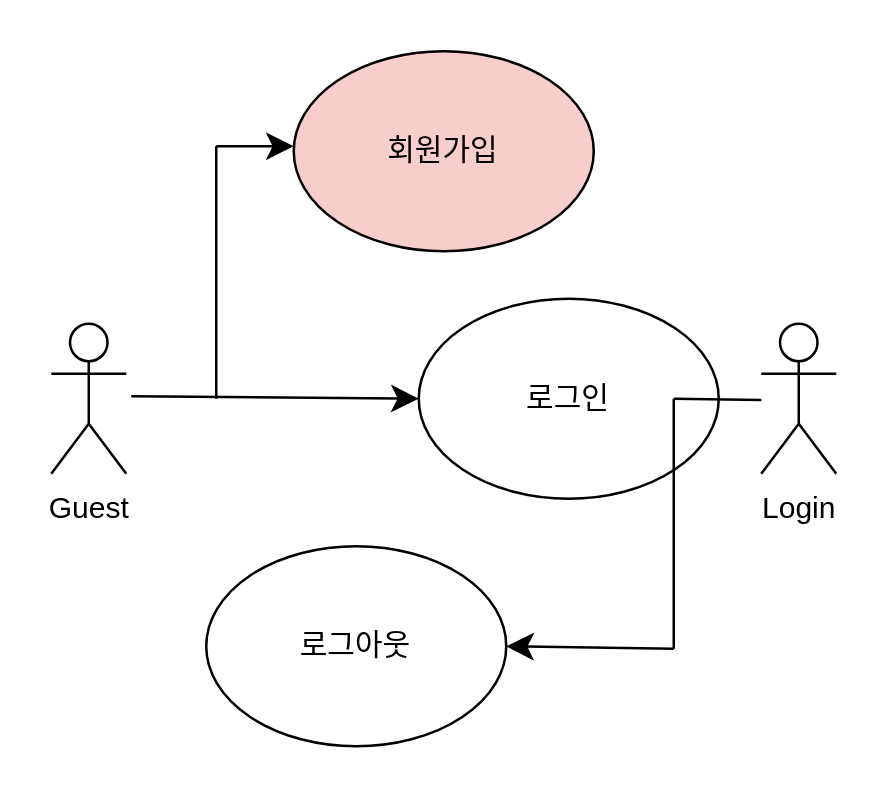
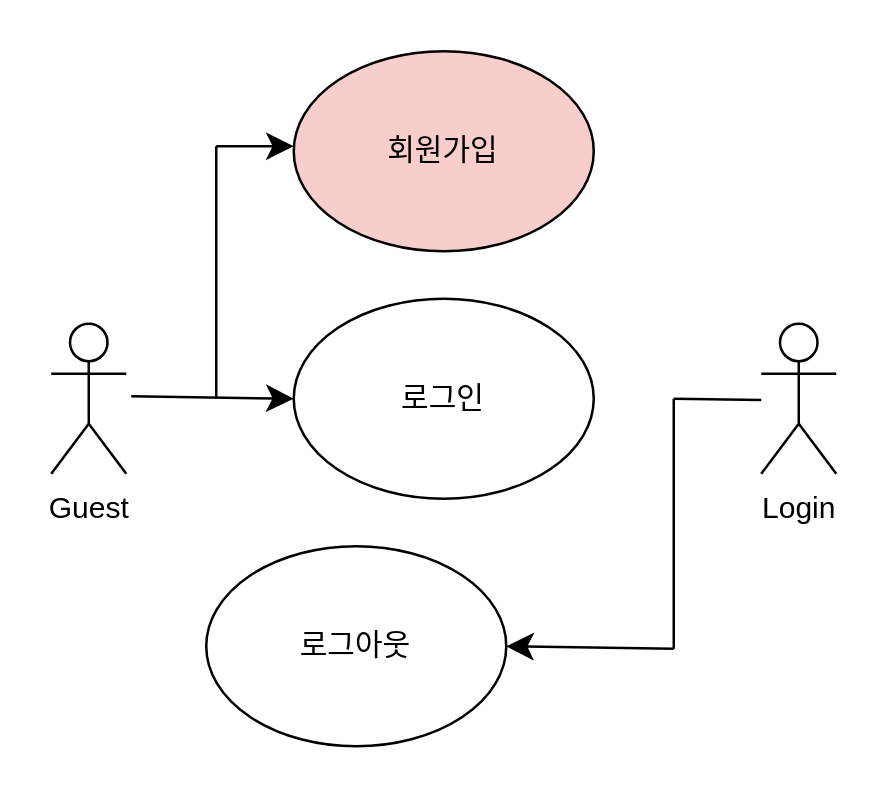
node "로그인": moved (569, 399) -> (444, 399)
